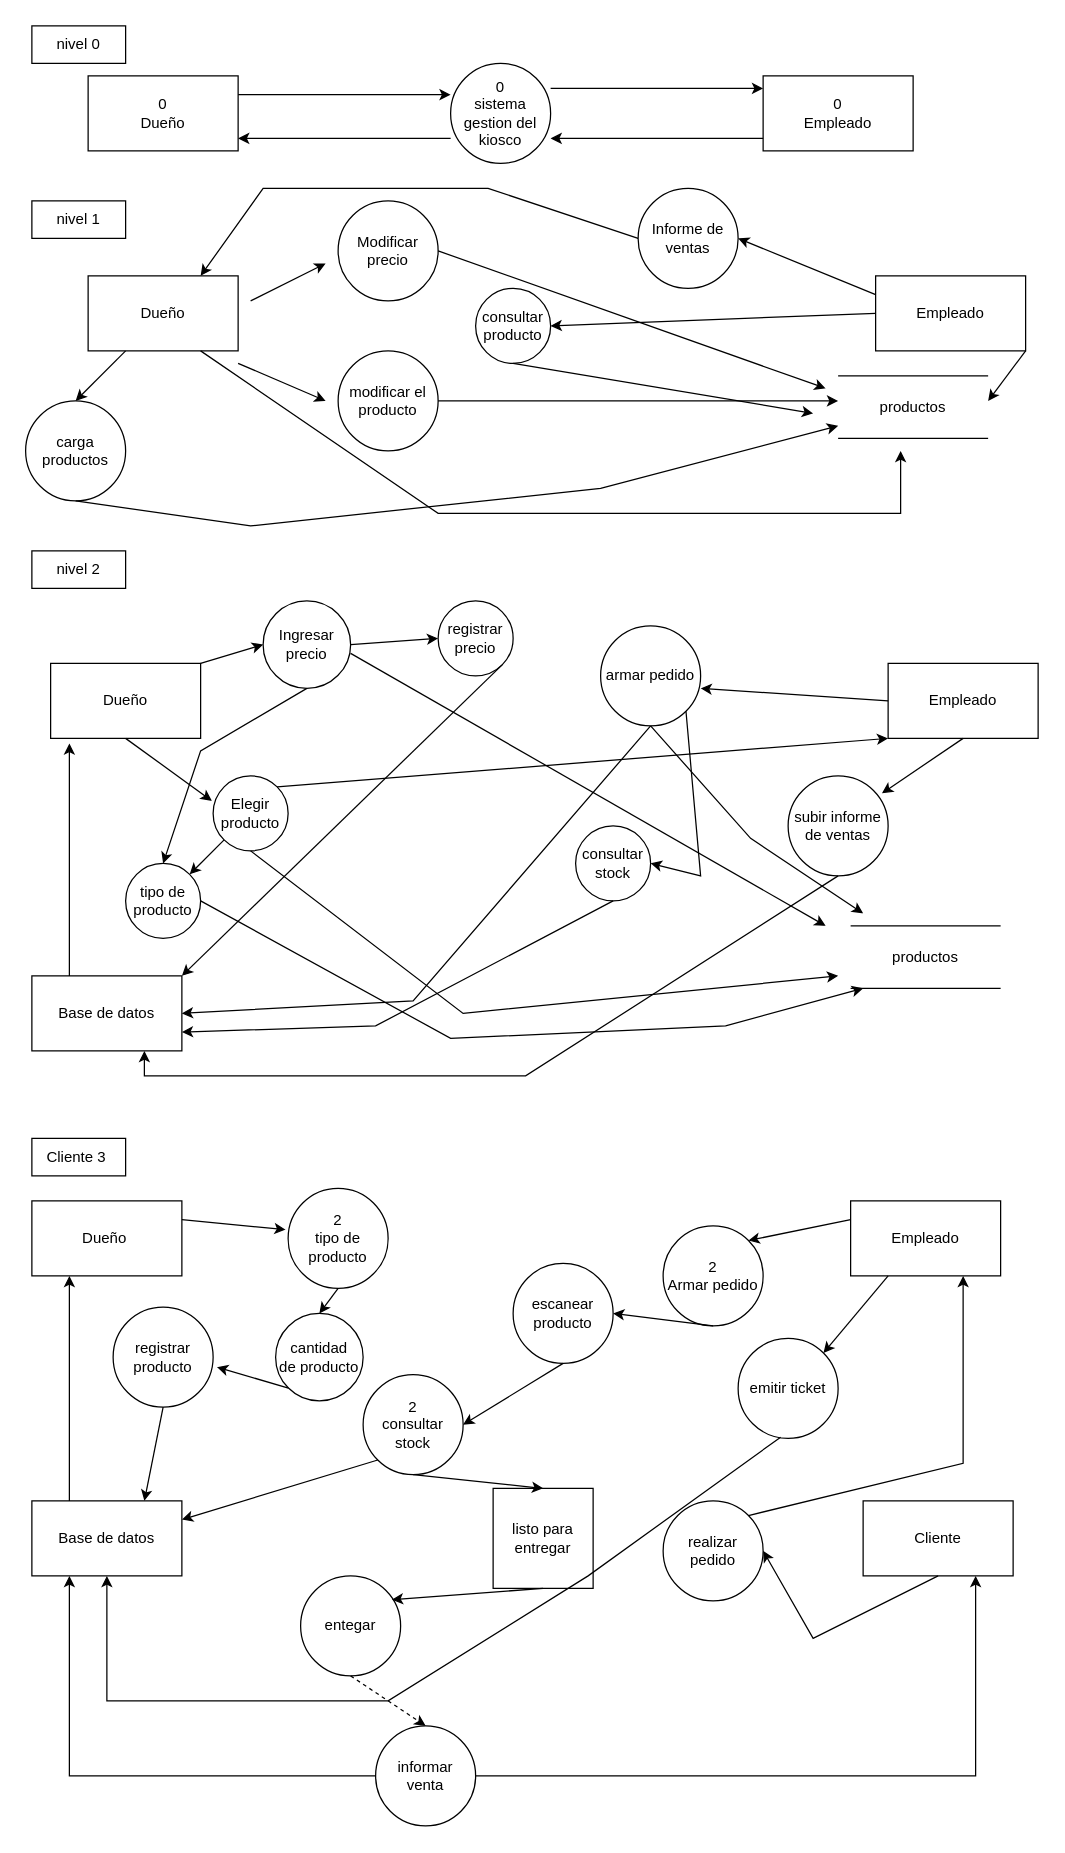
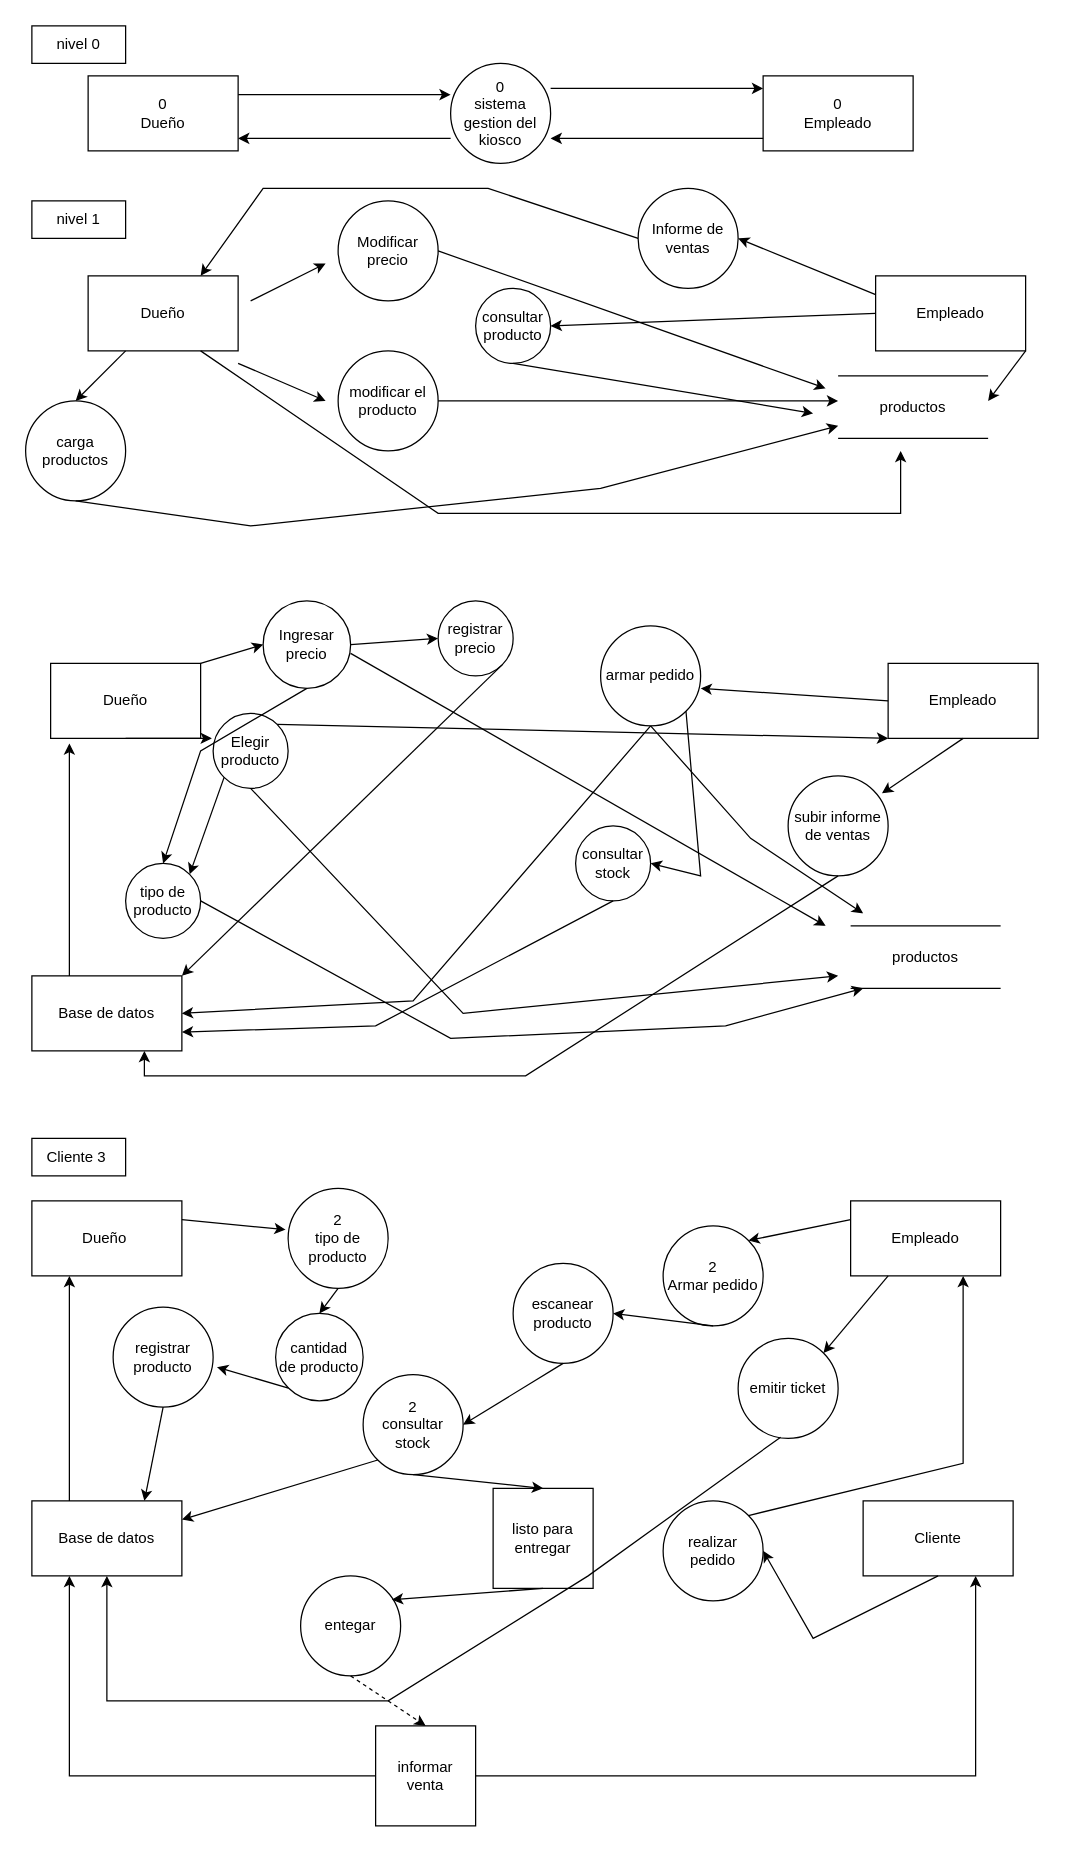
node "nivel 2": removed
node "Elegir producto": moved (251, 813) -> (251, 751)
node "informar venta": shape ellipse -> rectangle
